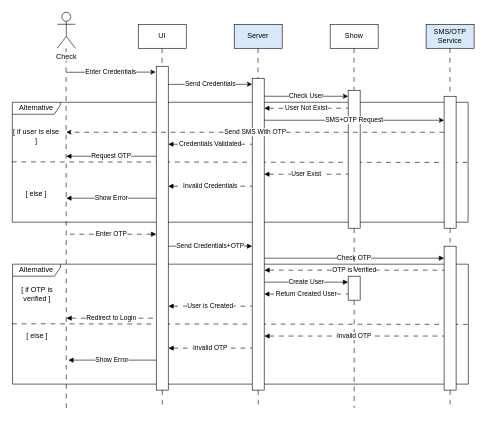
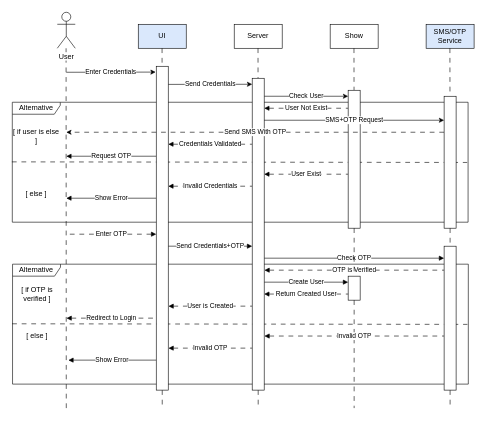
node "UI": fillcolor #ffffff -> #dae8fc
node "Server": fillcolor #dae8fc -> #ffffff
node "Check": label "Check" -> "User"
